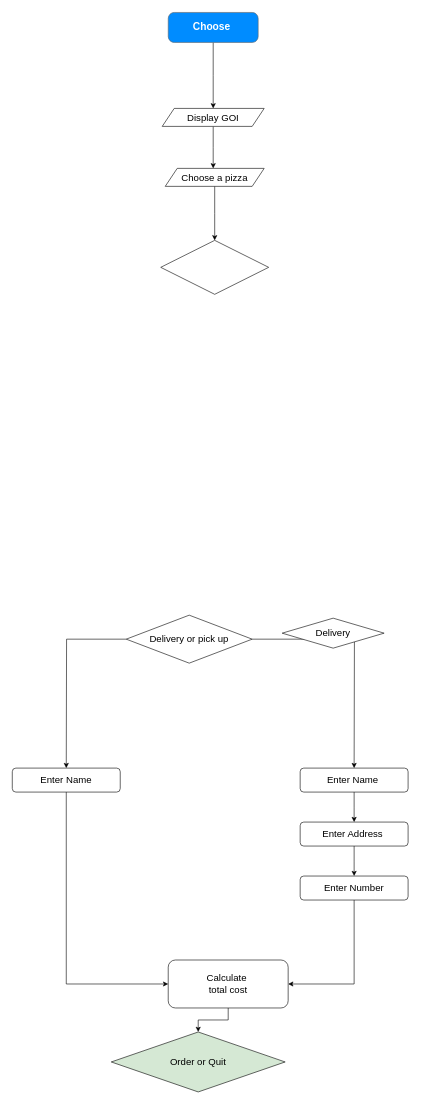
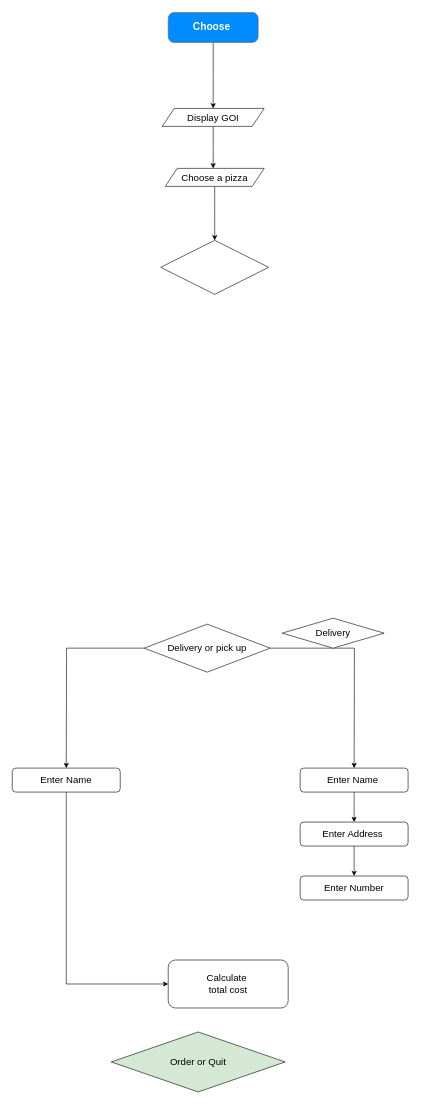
node "Delivery or pick up": moved (189, 639) -> (207, 648)
edge "Enter Number" -> "Calculate total cost": removed
edge "Calculate total cost" -> "Order or Quit": removed
